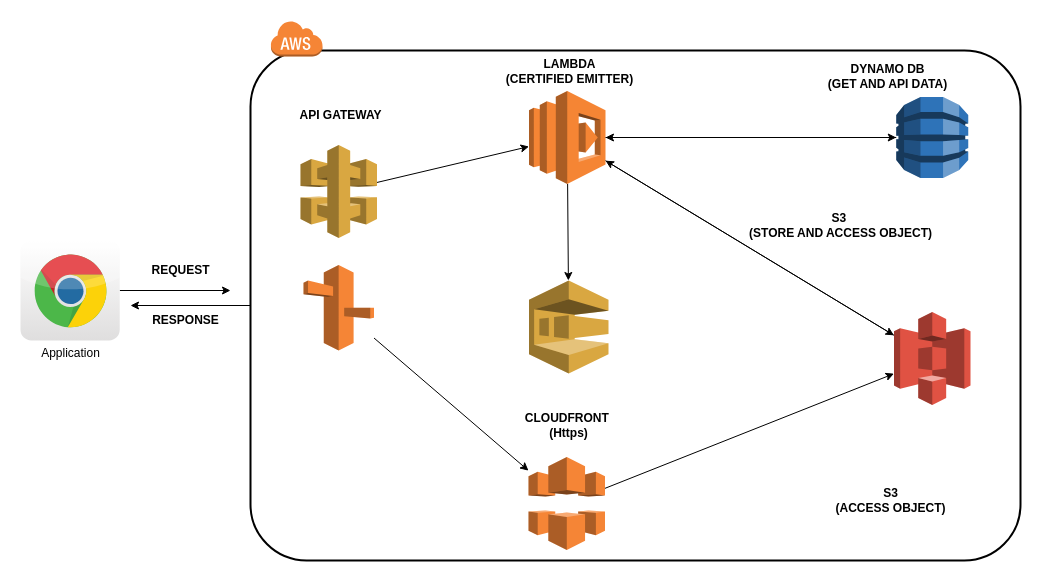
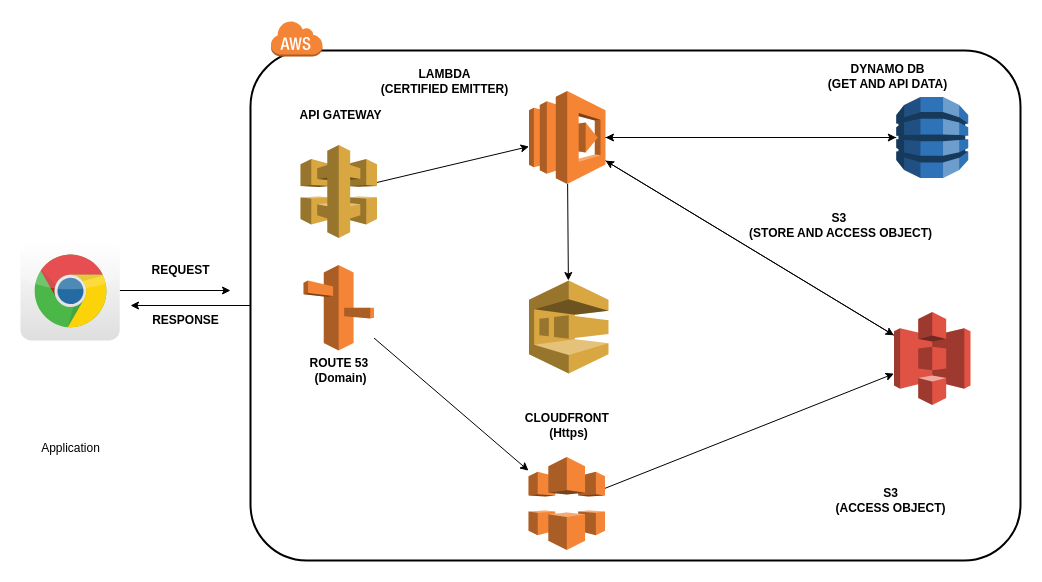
node "LAMBDA (CERTIFIED EMITTER)": moved (569, 72) -> (444, 82)
node "Application": moved (70, 354) -> (70, 449)
node "ROUTE 53 (Domain)": added
